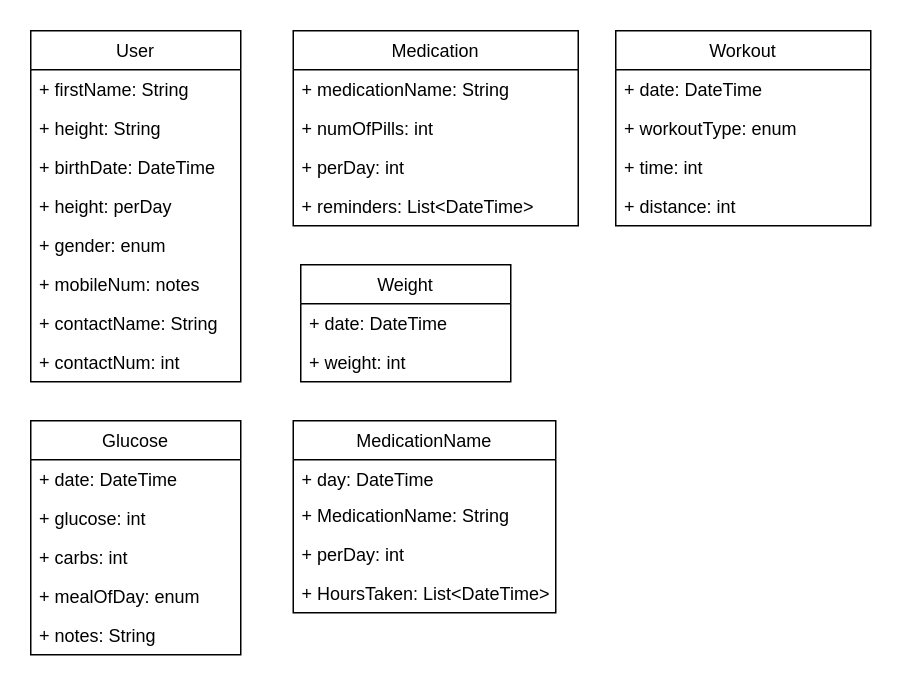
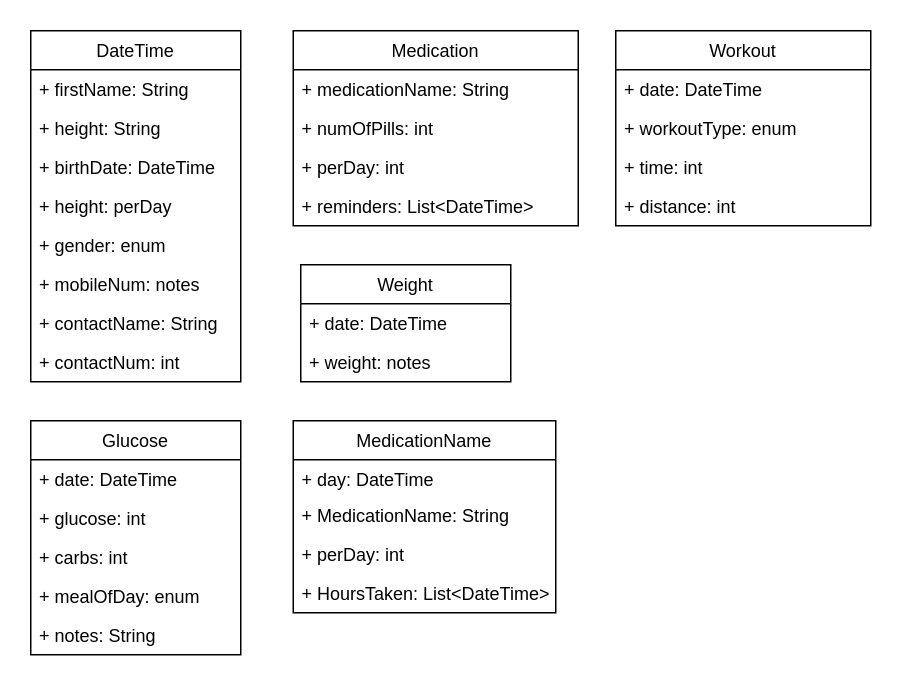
node "User": label "User" -> "DateTime"
node "+ weight: int": label "+ weight: int" -> "+ weight: notes"
